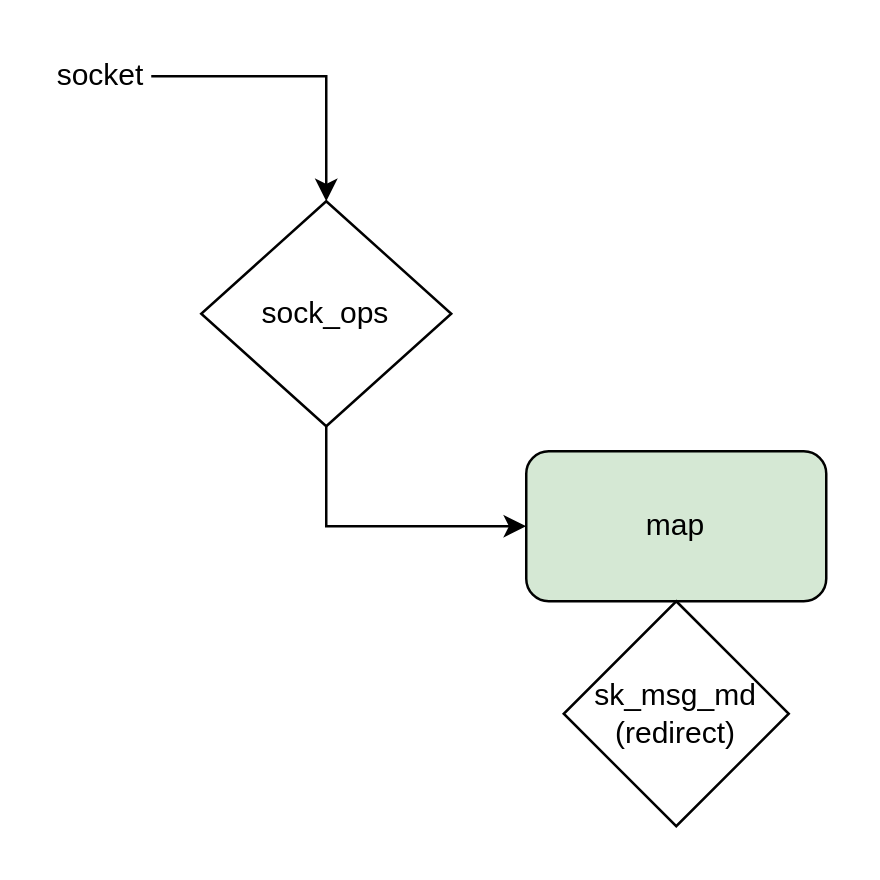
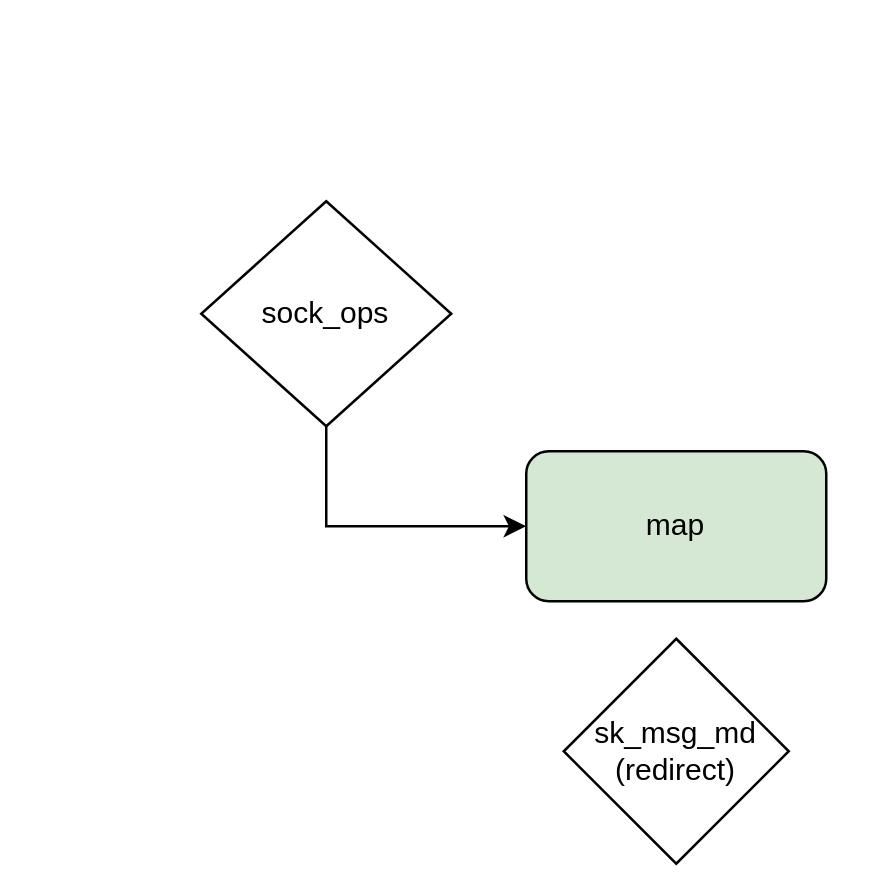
node "socket": removed
edge "socket" -> "sock_ops": removed
node "sk_msg_md (redirect)": moved (676, 714) -> (676, 751)
